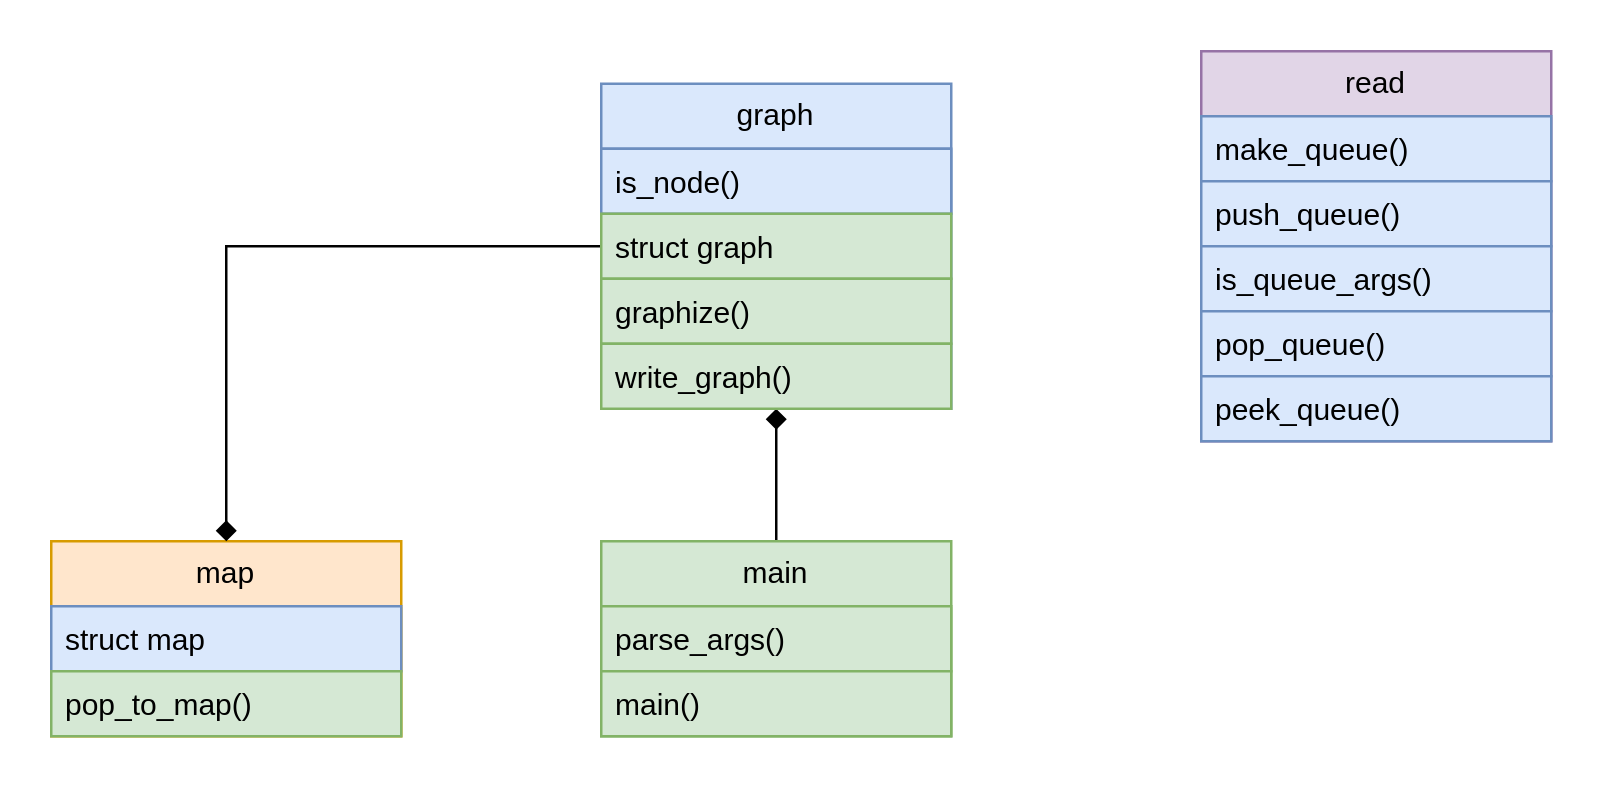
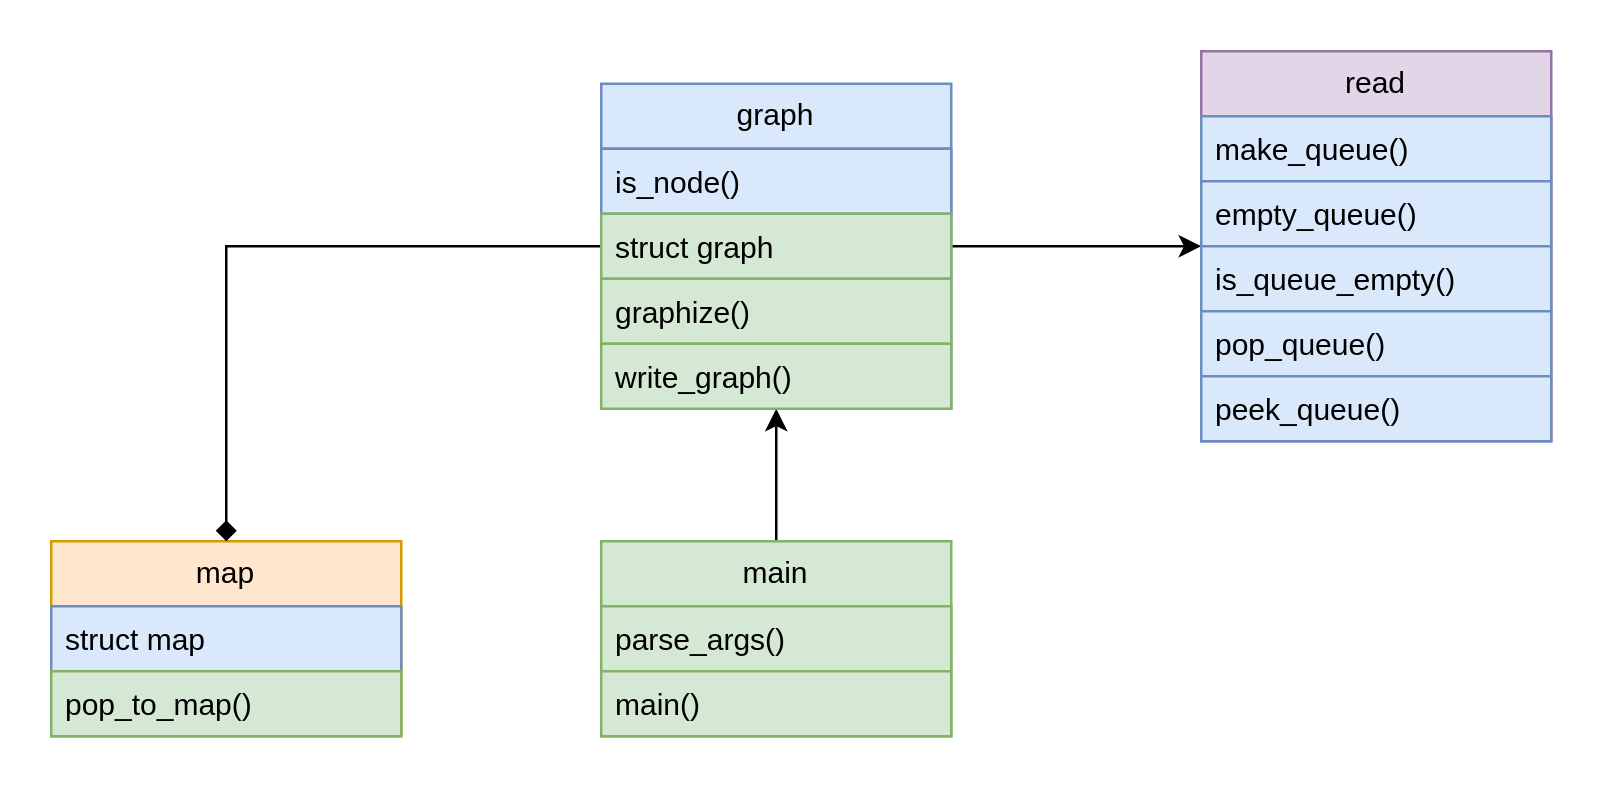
node "push_queue()": label "push_queue()" -> "empty_queue()"
edge "graph" -> "read": added
node "is_queue_args()": label "is_queue_args()" -> "is_queue_empty()"
edge "main" -> "graph": arrowhead diamond -> classic
